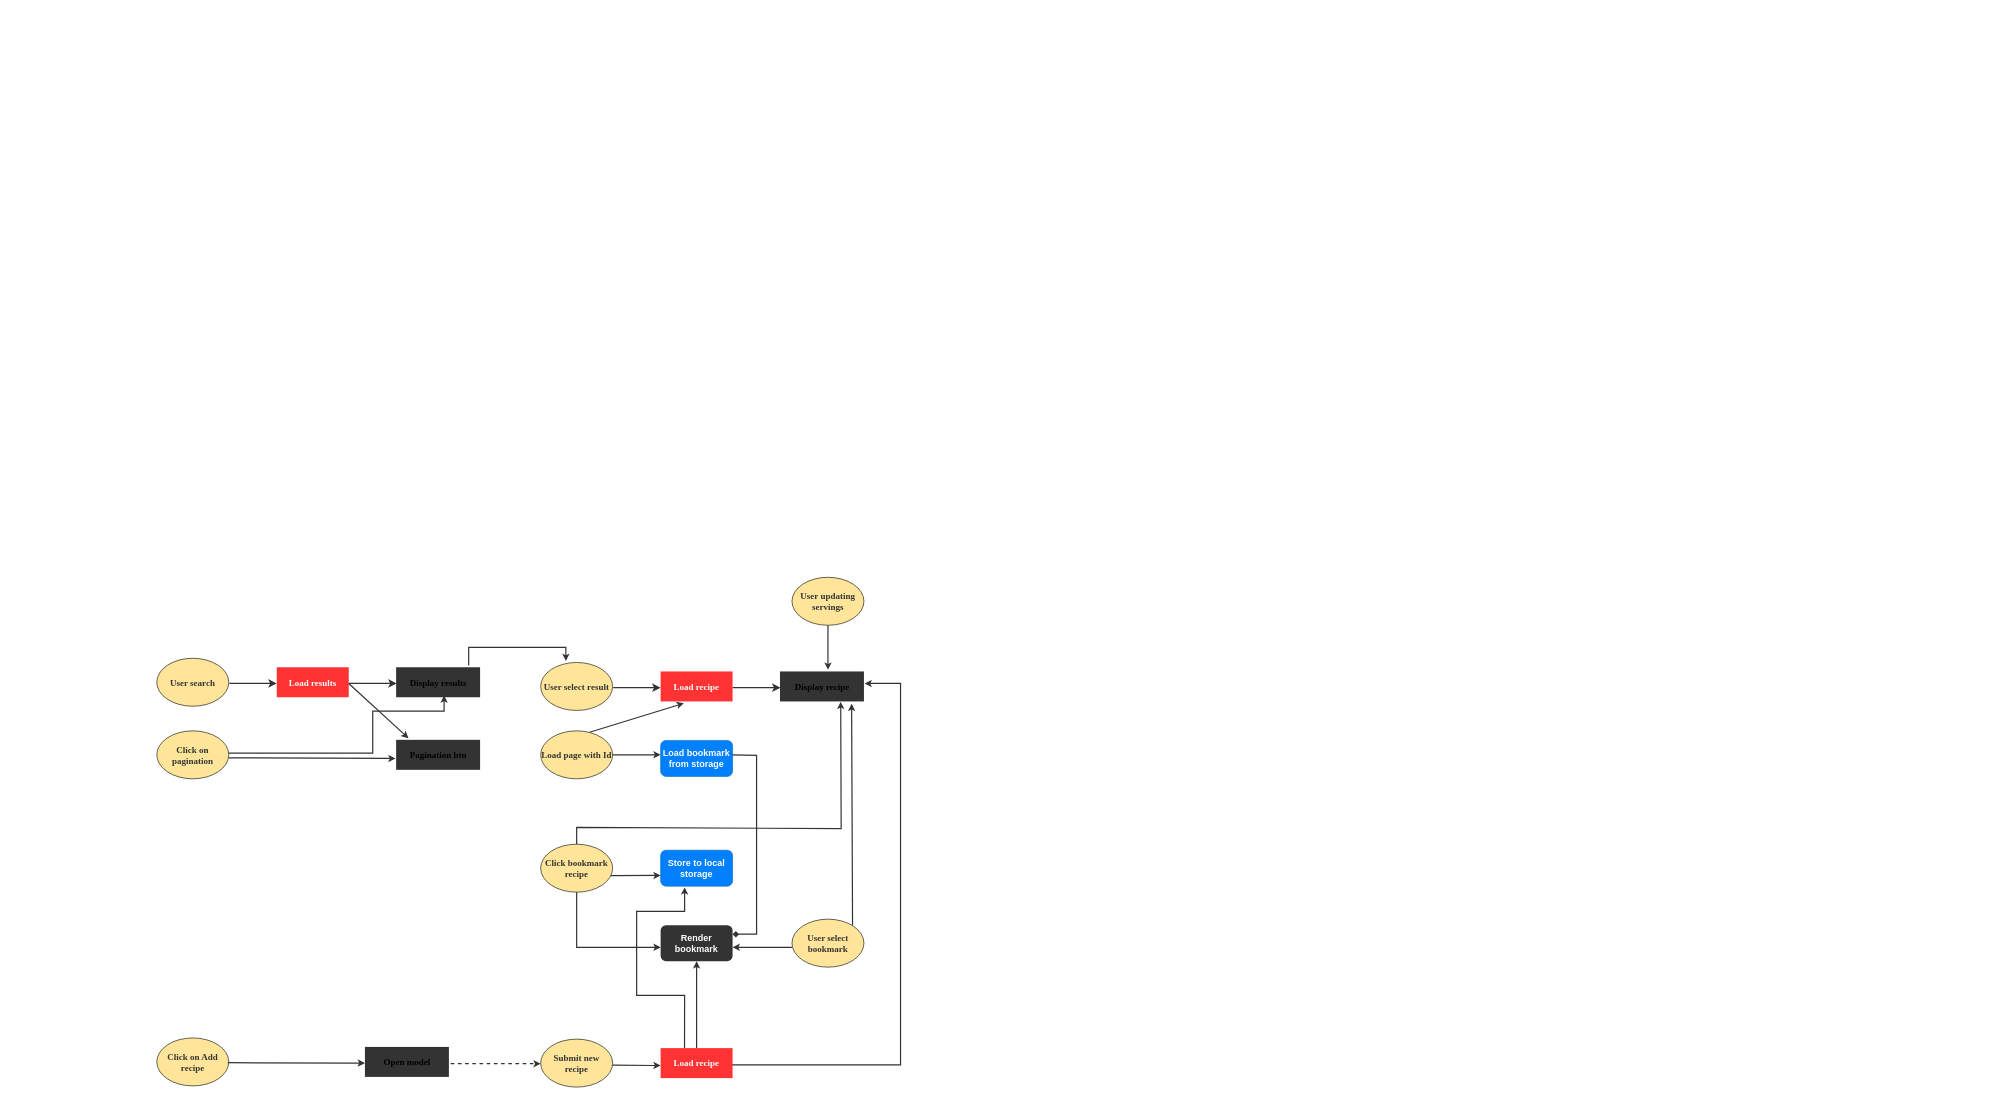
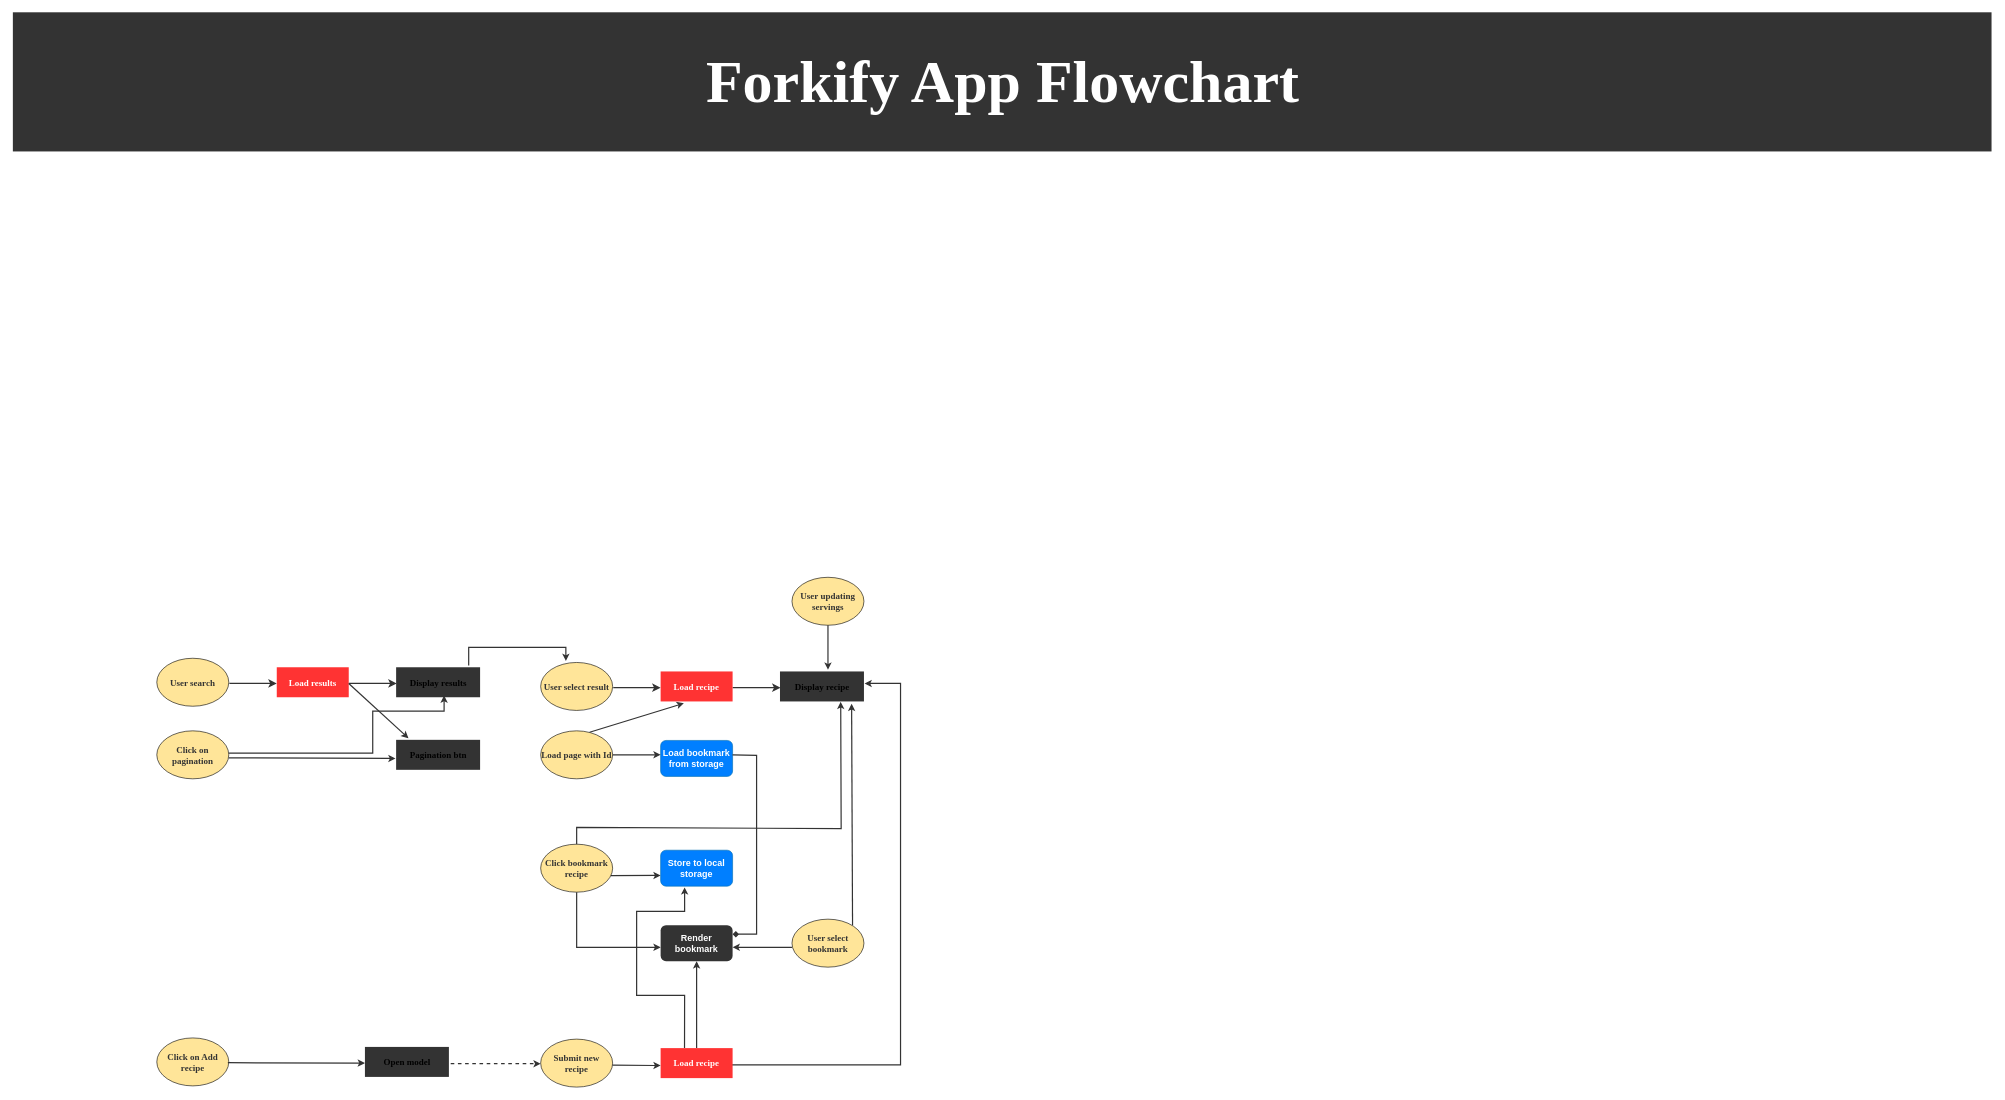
node "Forkify App Flowchart": added
